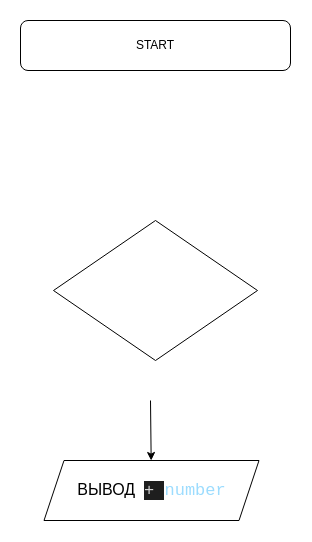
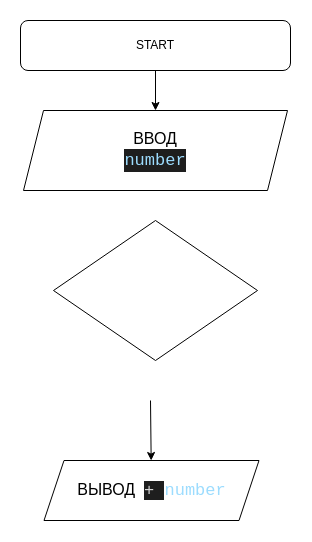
edge "START" -> "ВВОД number": added
node "ВВОД number": added
